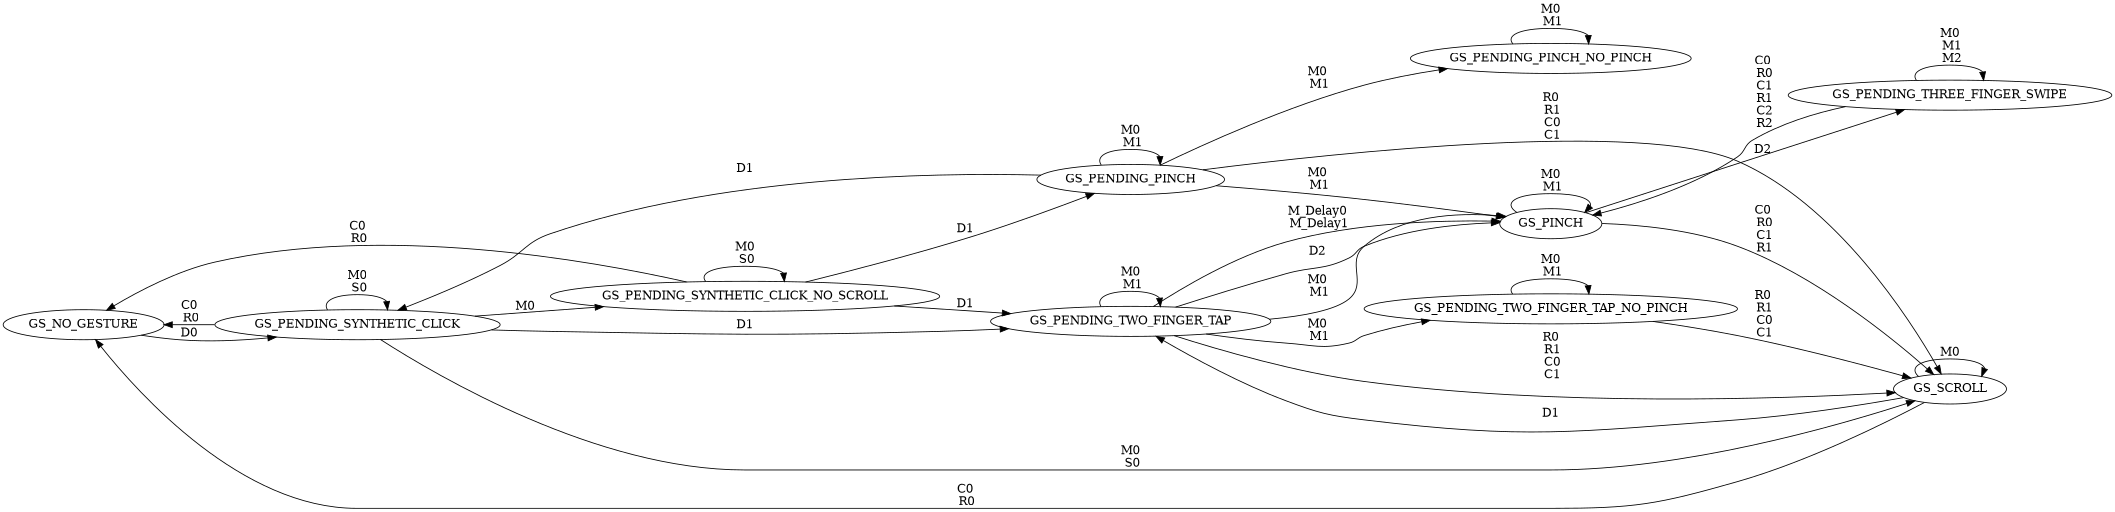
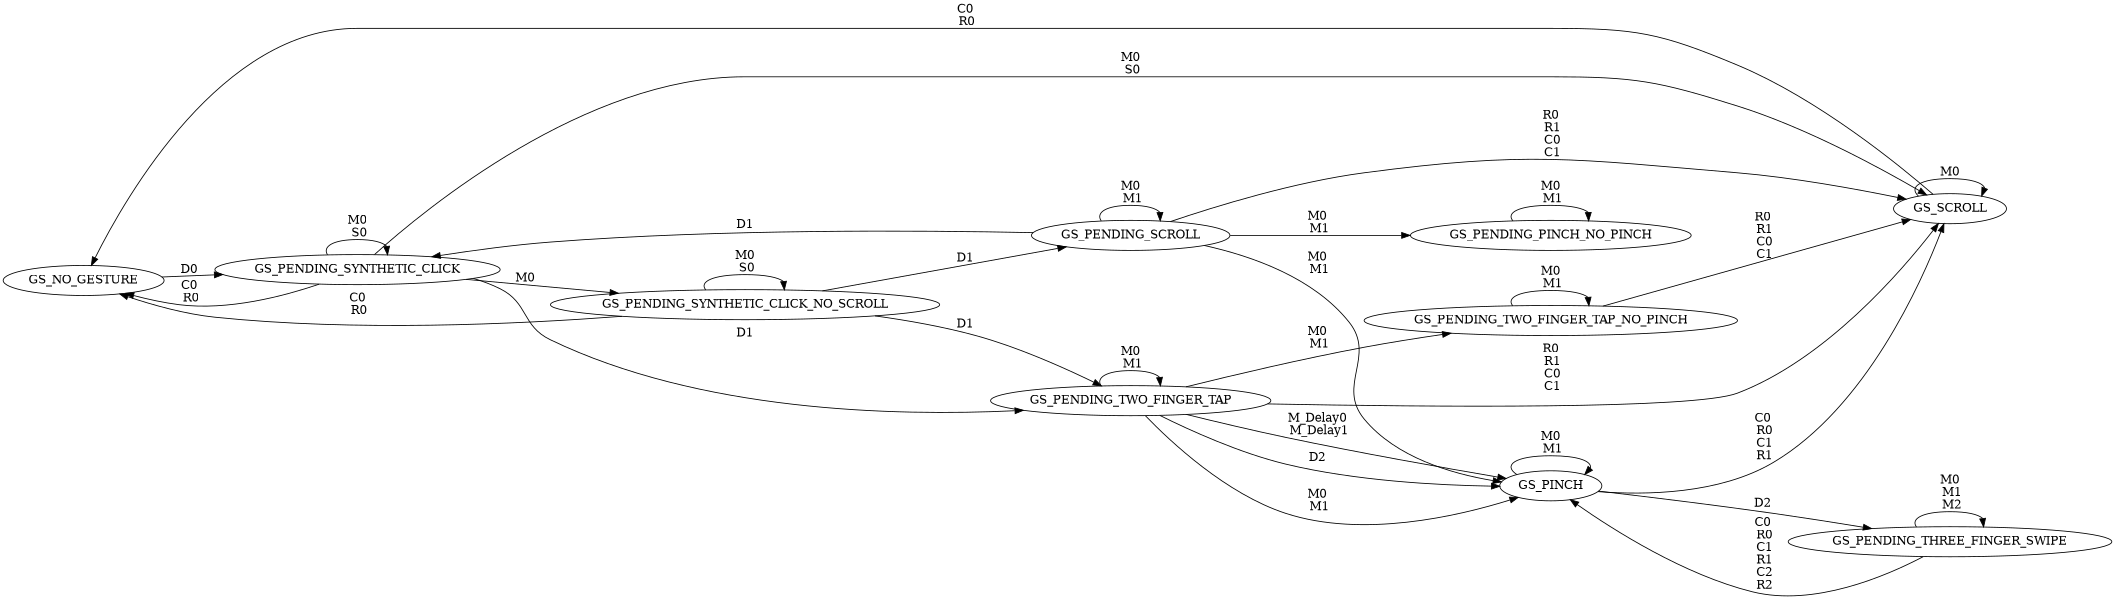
node "GS_PENDING_PINCH": label "GS_PENDING_PINCH" -> "GS_PENDING_SCROLL"
edge "GS_SCROLL" -> "GS_PENDING_TWO_FINGER_TAP": removed, label "D1"
